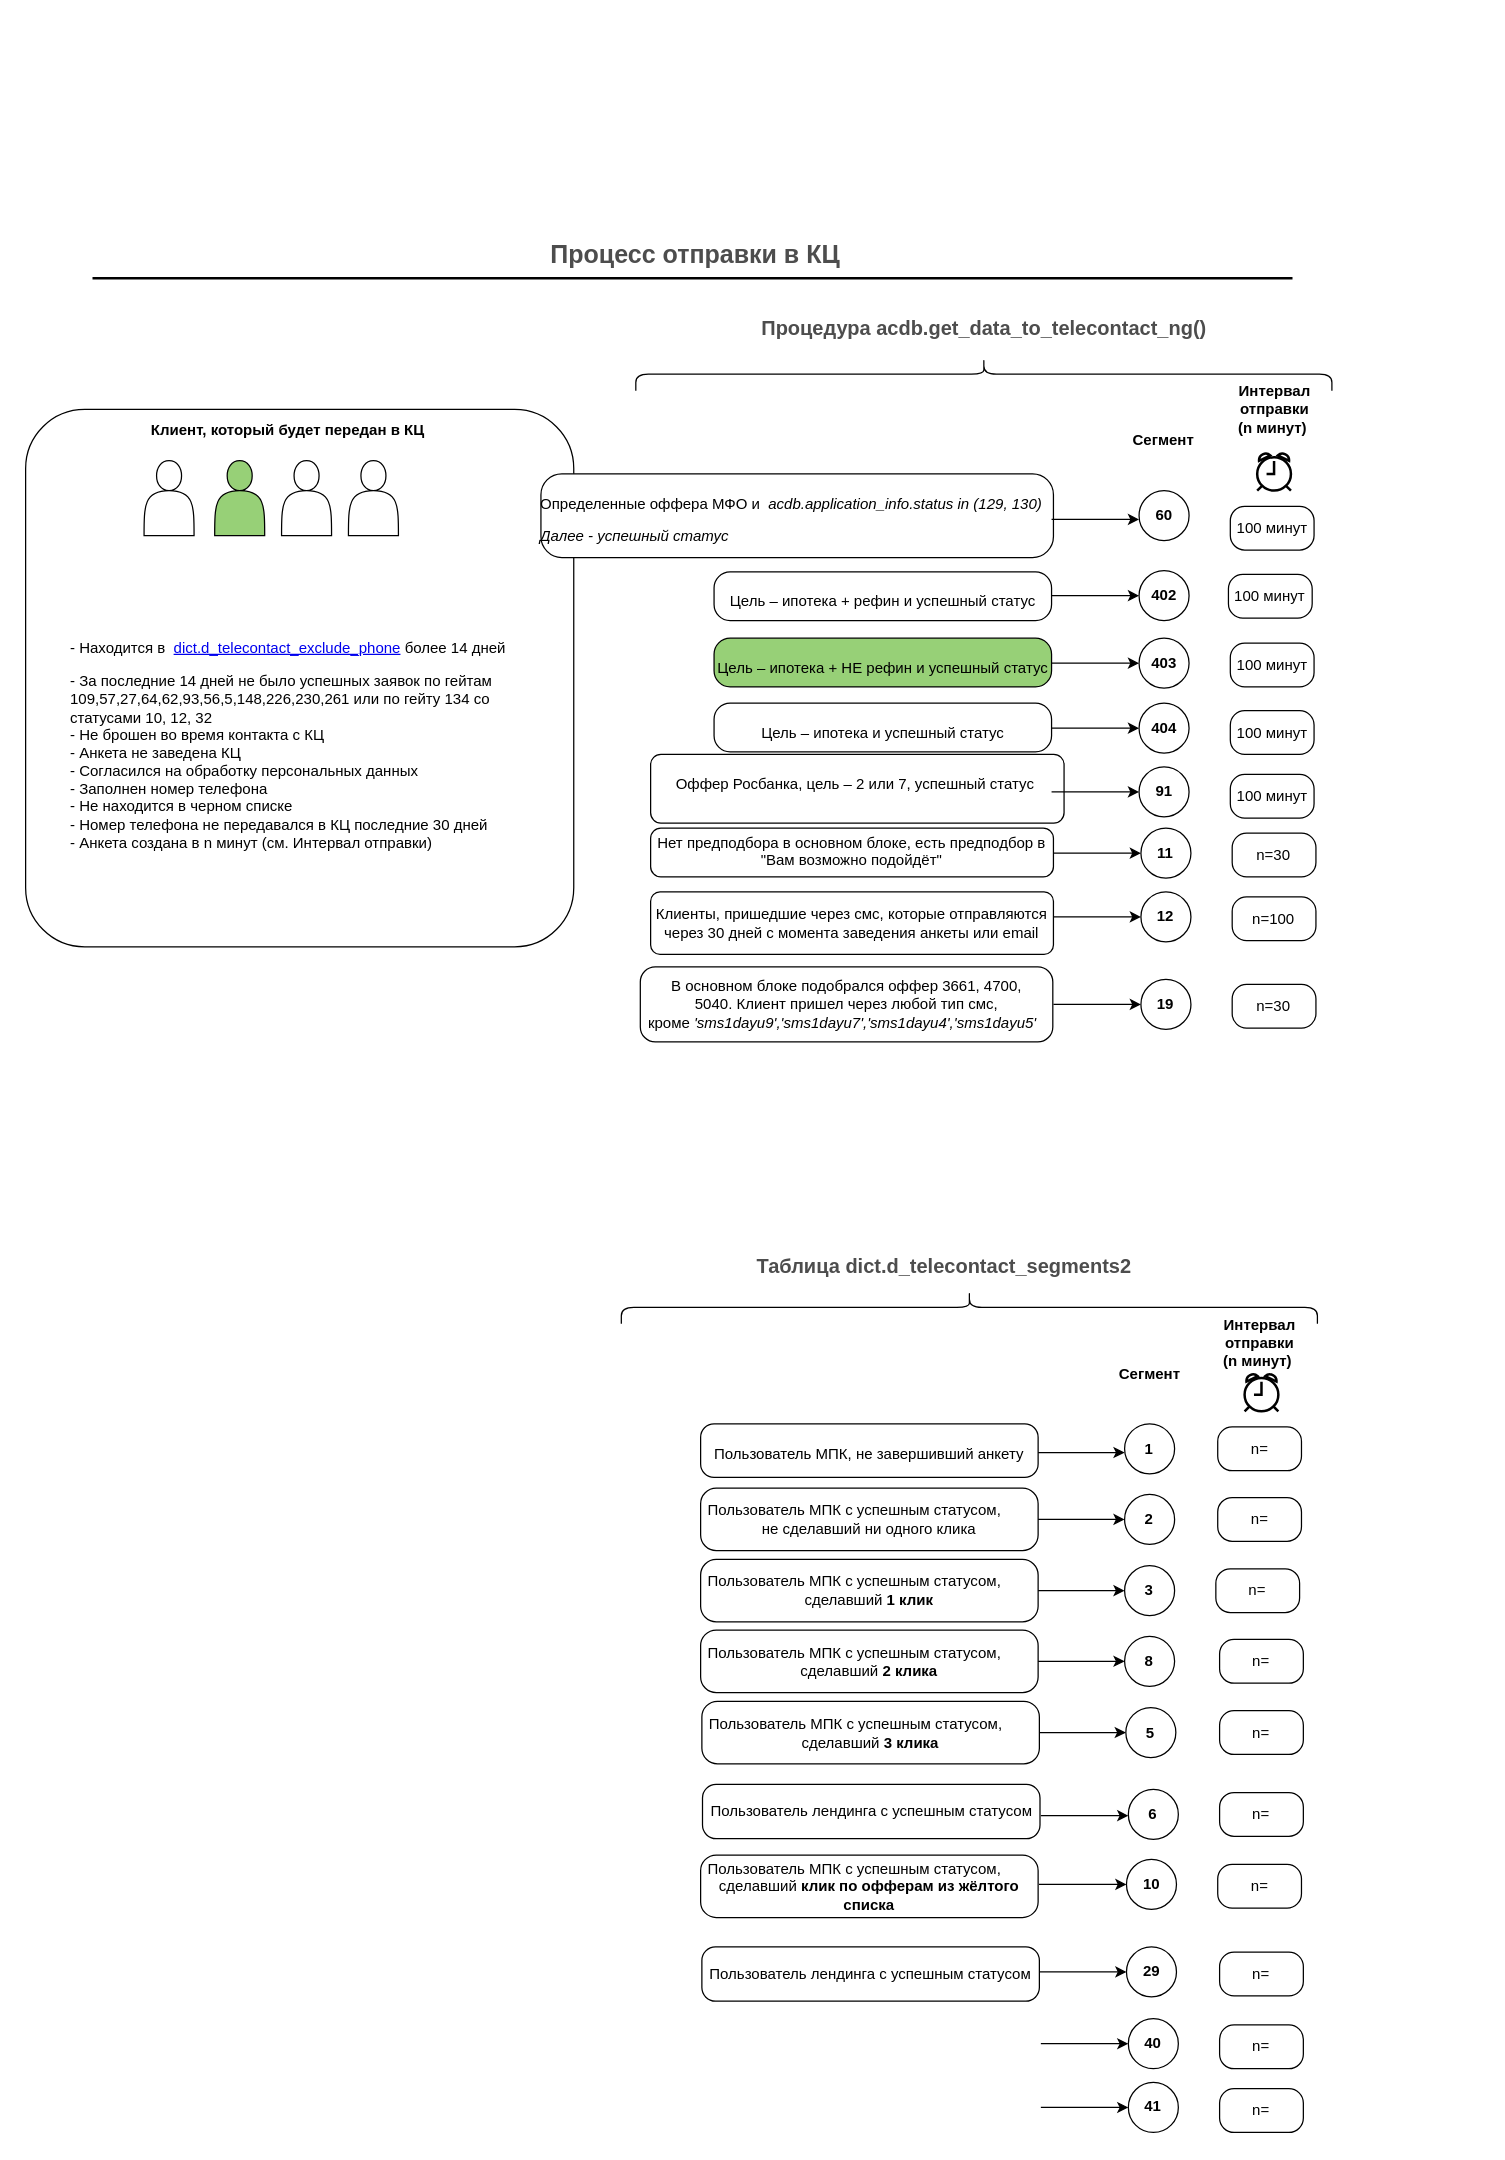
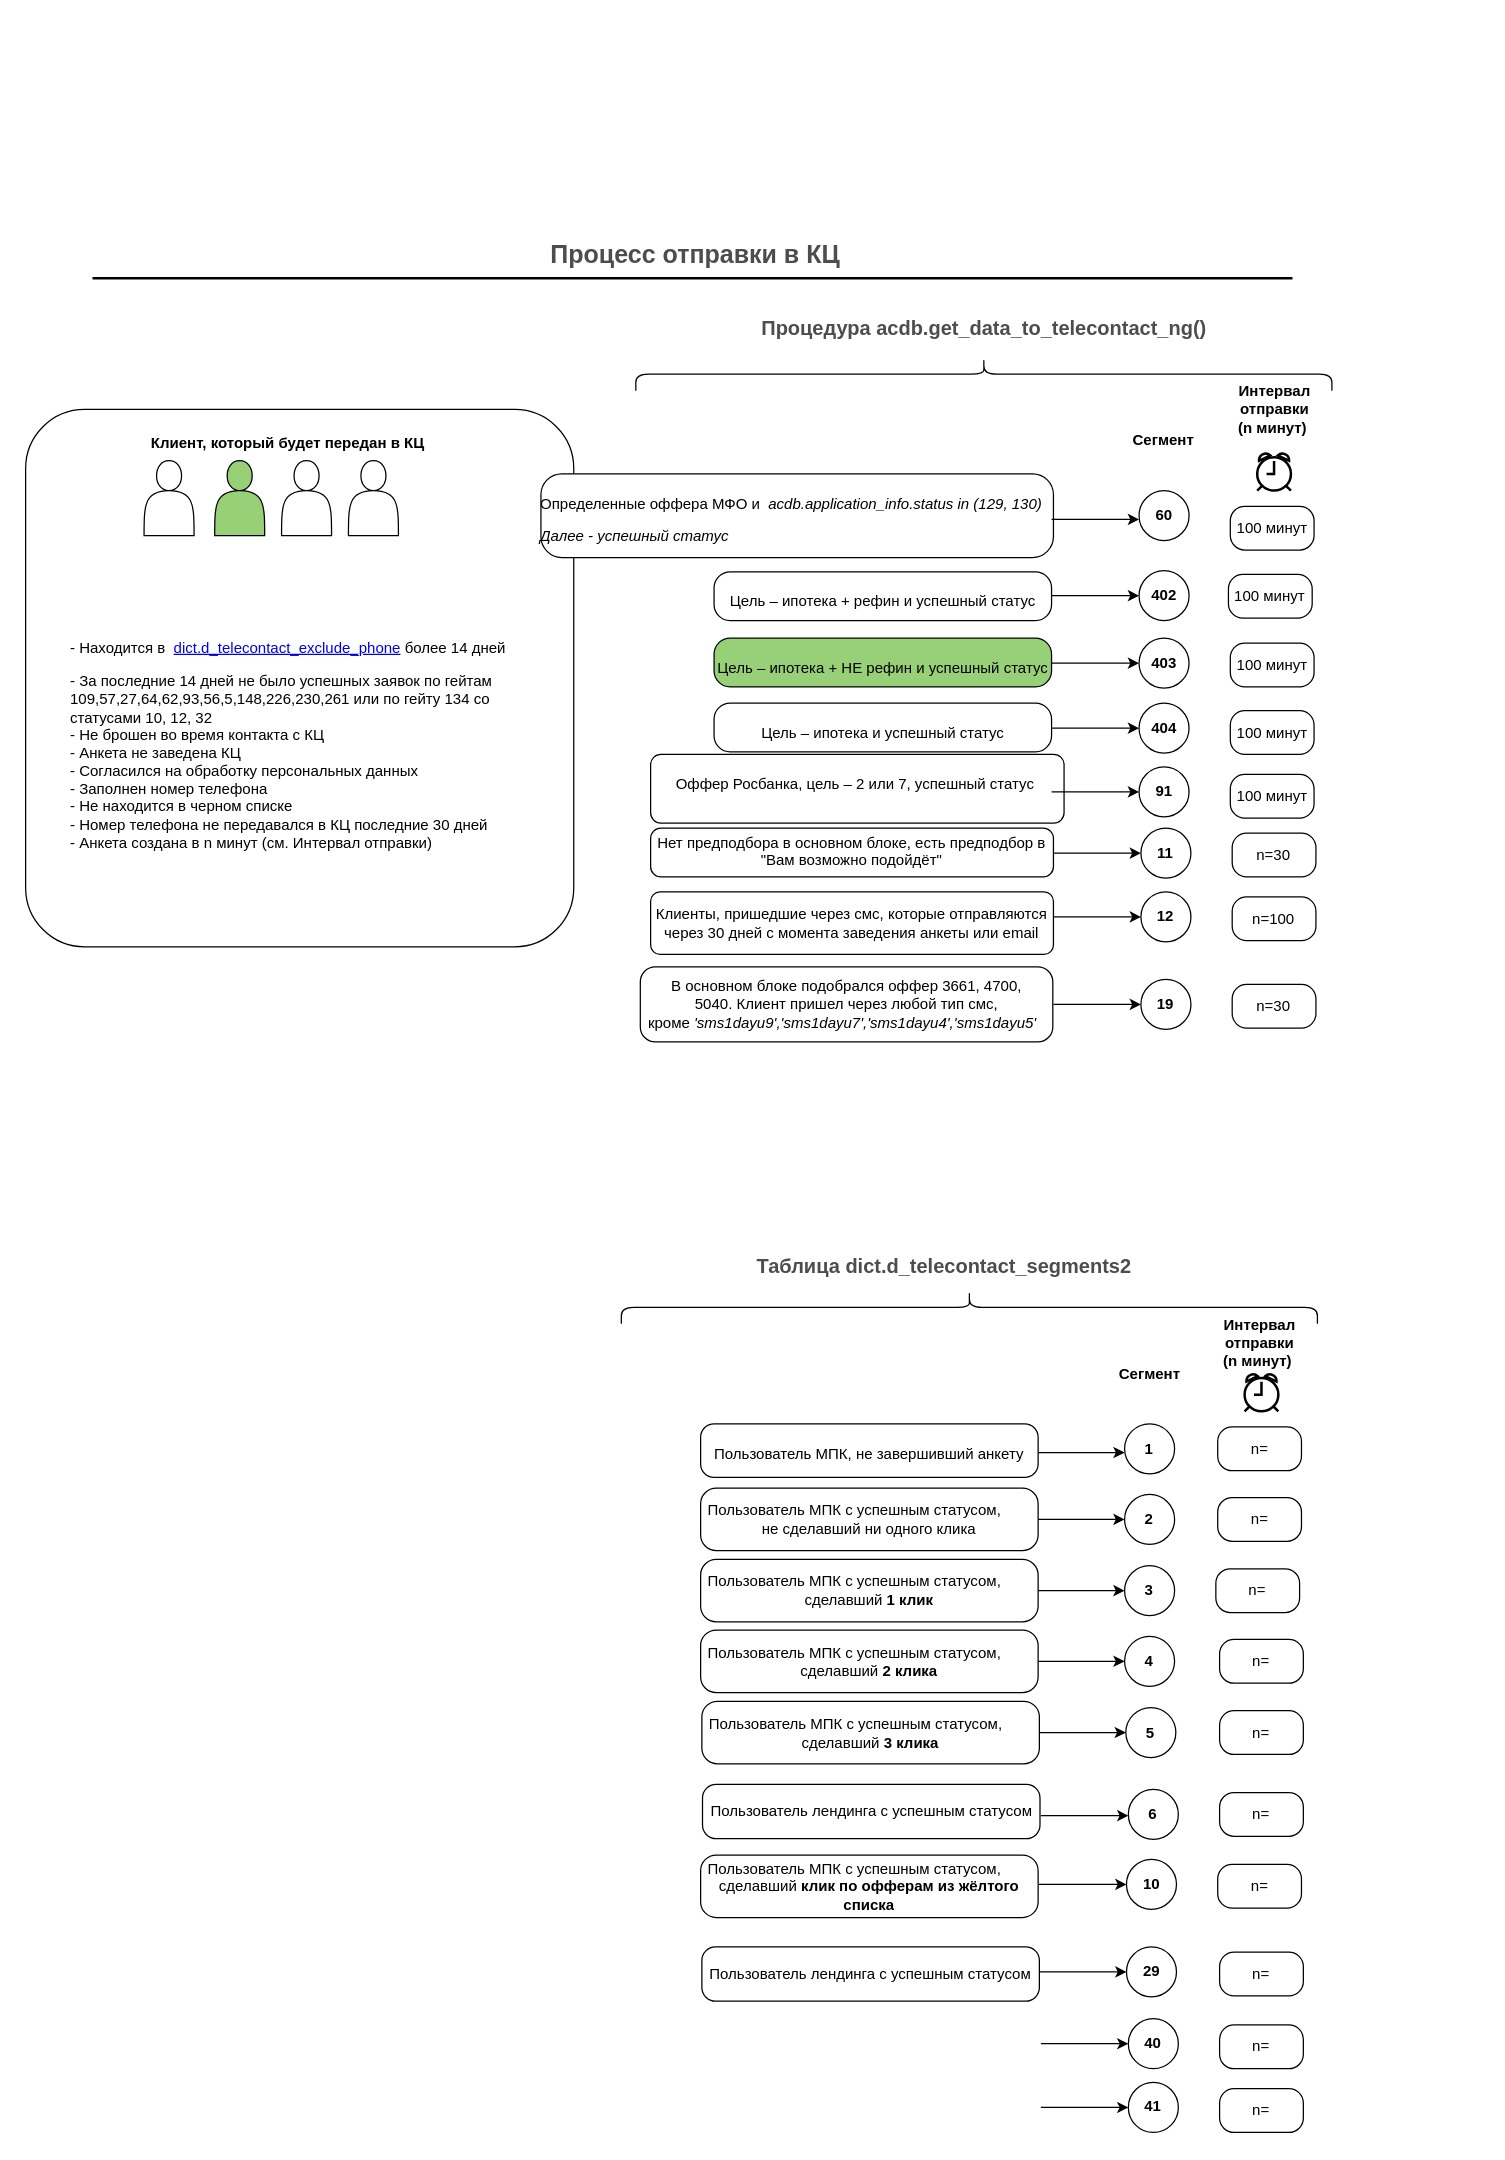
node "Клиент, который будет передан в КЦ": moved (288, 431) -> (288, 443)
node "8": label "8" -> "4"
